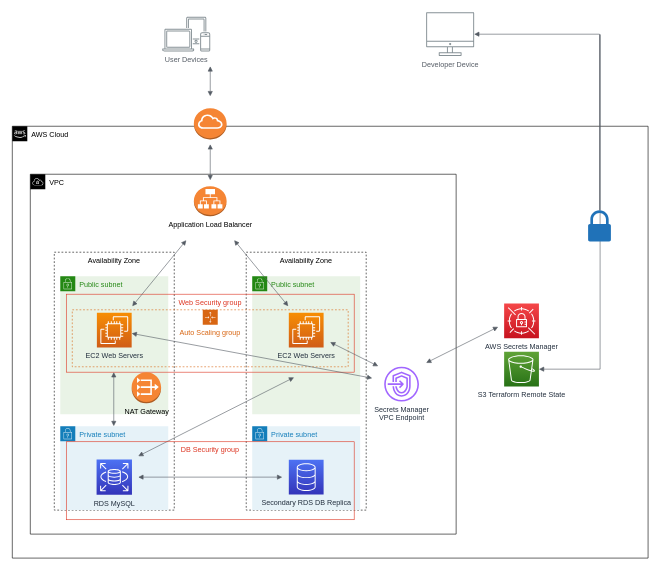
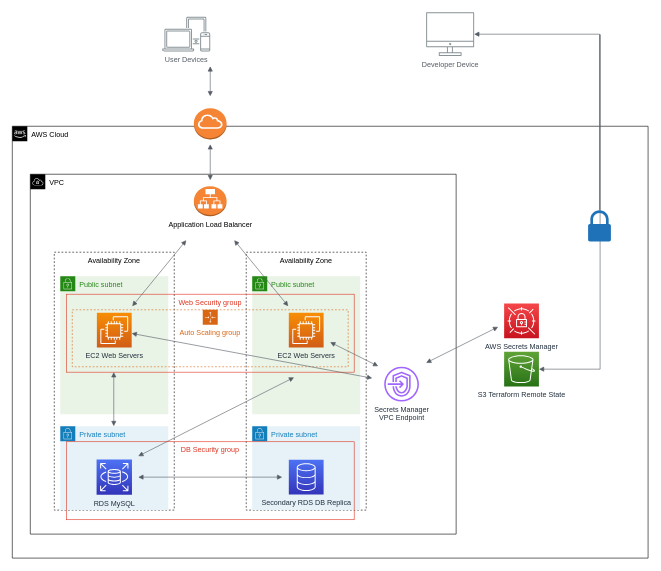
node "NAT Gateway": removed
